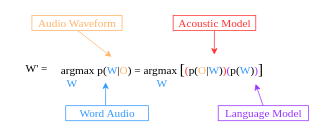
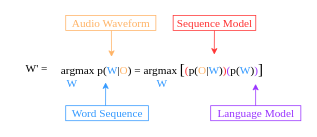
node "Audio Waveform": moved (77, 23) -> (111, 23)
node "Acoustic Model": label "Acoustic Model" -> "Sequence Model"
node "Word Audio": label "Word Audio" -> "Word Sequence"
node "Language Model": moved (263, 113) -> (255, 113)
